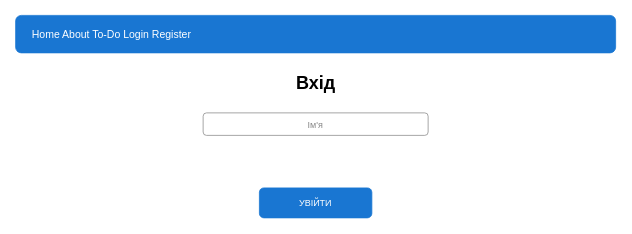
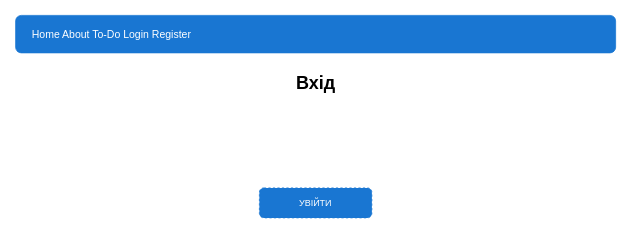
node "Ім'я": removed
node "УВІЙТИ": style solid -> dashed
